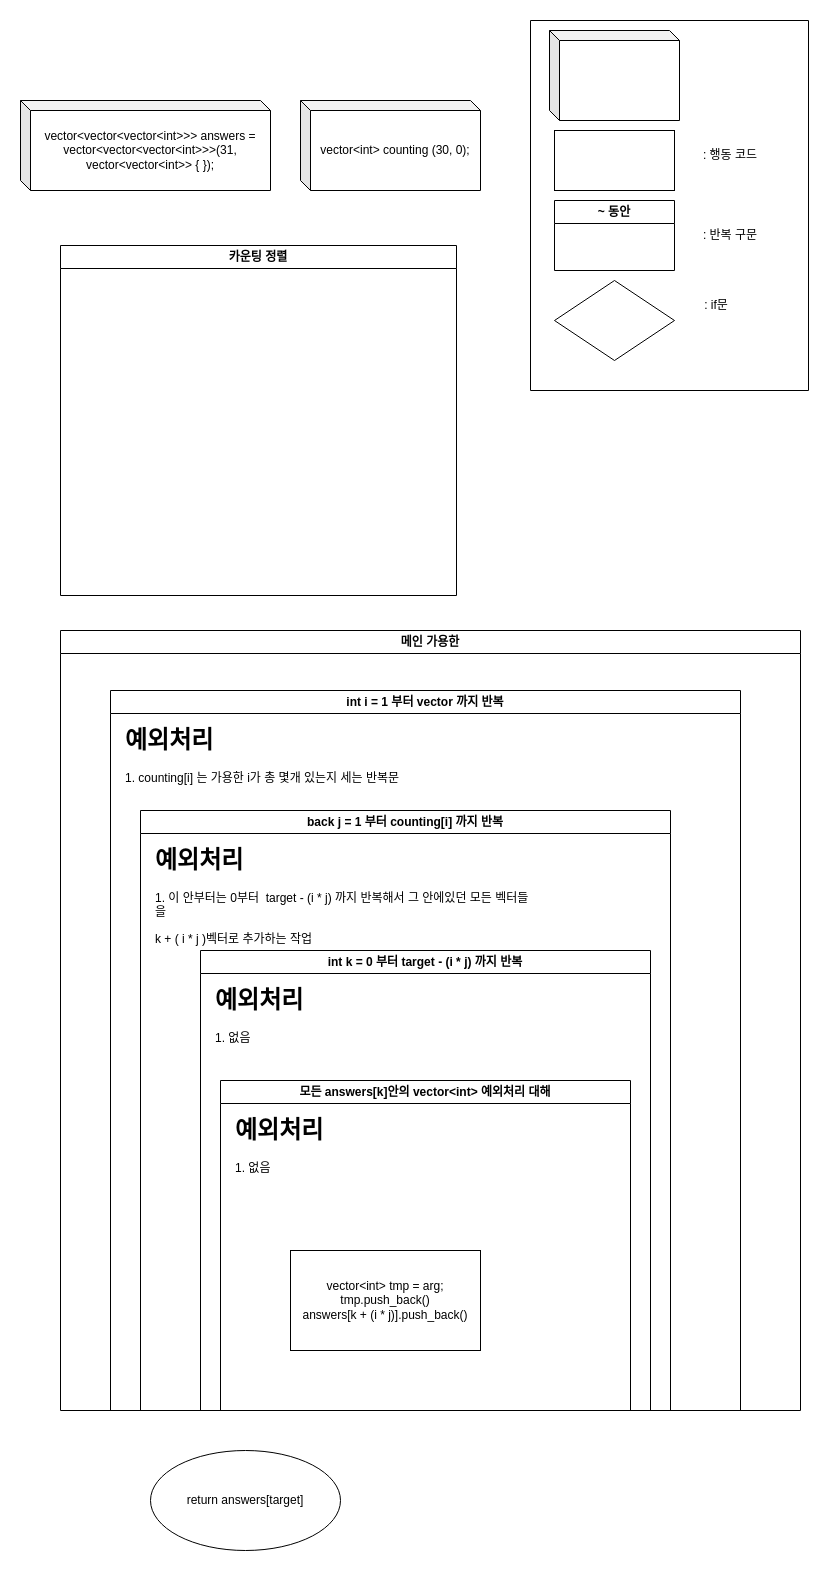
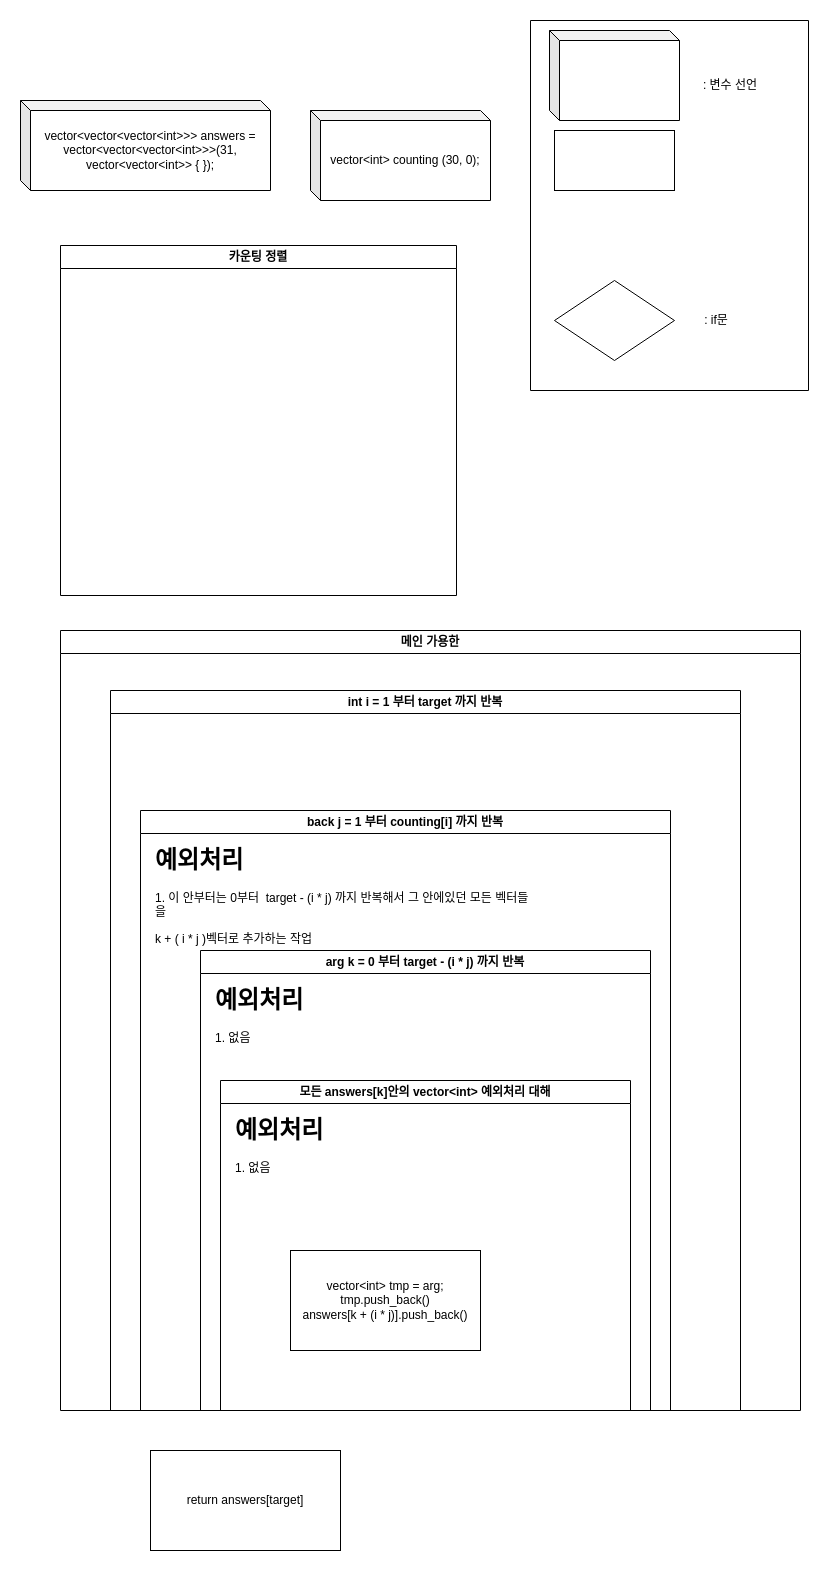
node ": 변수 선언": added
node "vector<int> counting (30, 0);": moved (391, 146) -> (401, 156)
node ": 행동 코드": removed
node "~ 동안": removed
node ": 반복 구문": removed
node ": if문": moved (717, 306) -> (717, 321)
node "int i = 1 부터 vector 까지 반복": label "int i = 1 부터 vector 까지 반복" -> "int i = 1 부터 target 까지 반복"
node "예외처리1. counting[i] 는 가용한 i가 총 몇개 있는지 세는 반복문": removed
node "int k = 0 부터 target - (i * j) 까지 반복": label "int k = 0 부터 target - (i * j) 까지 반복" -> "arg k = 0 부터 target - (i * j) 까지 반복"
node "return answers[target]": shape ellipse -> rectangle
